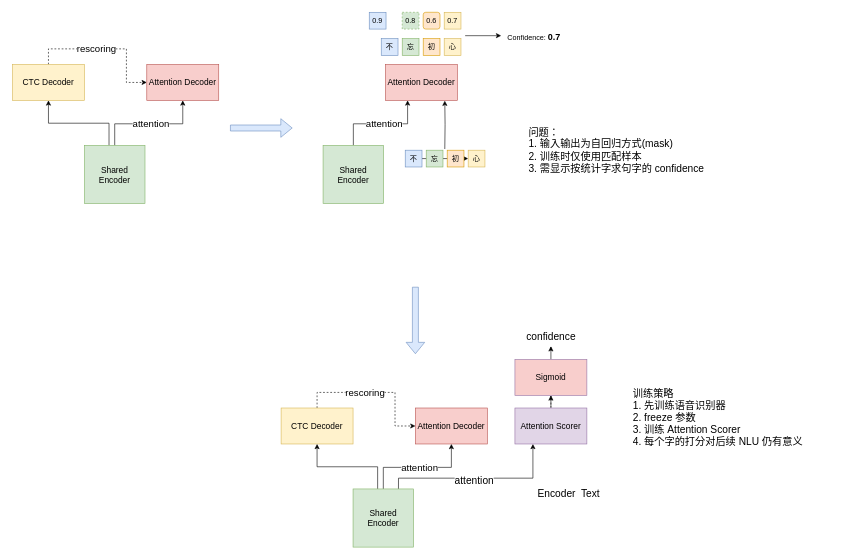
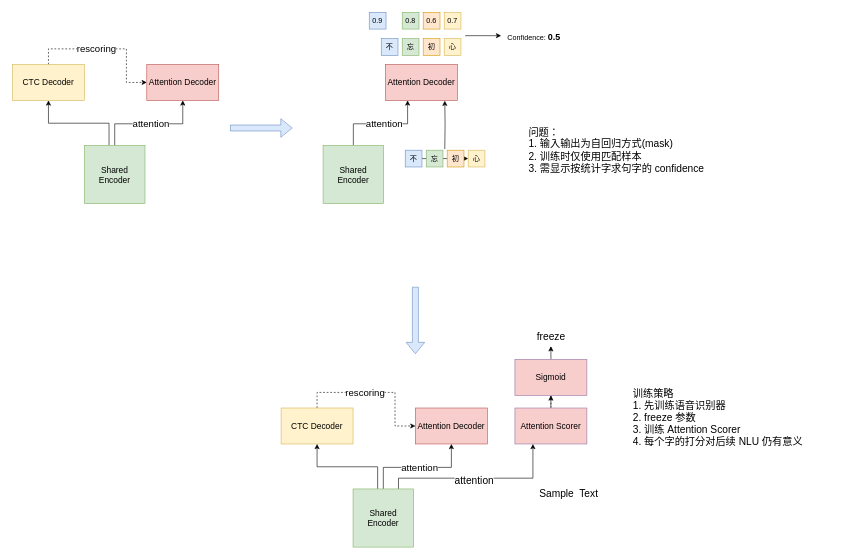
node "0.8": style dashed -> solid
node "0.6": shape rounded rectangle -> rectangle
node "Confidence: 0.7": label "Confidence: 0.7" -> "Confidence: 0.5"
node "confidence": label "confidence" -> "freeze"
node "Attention Scorer": fillcolor #e1d5e7 -> #f8cecc
node "Encoder Text": label "Encoder Text" -> "Sample Text"
